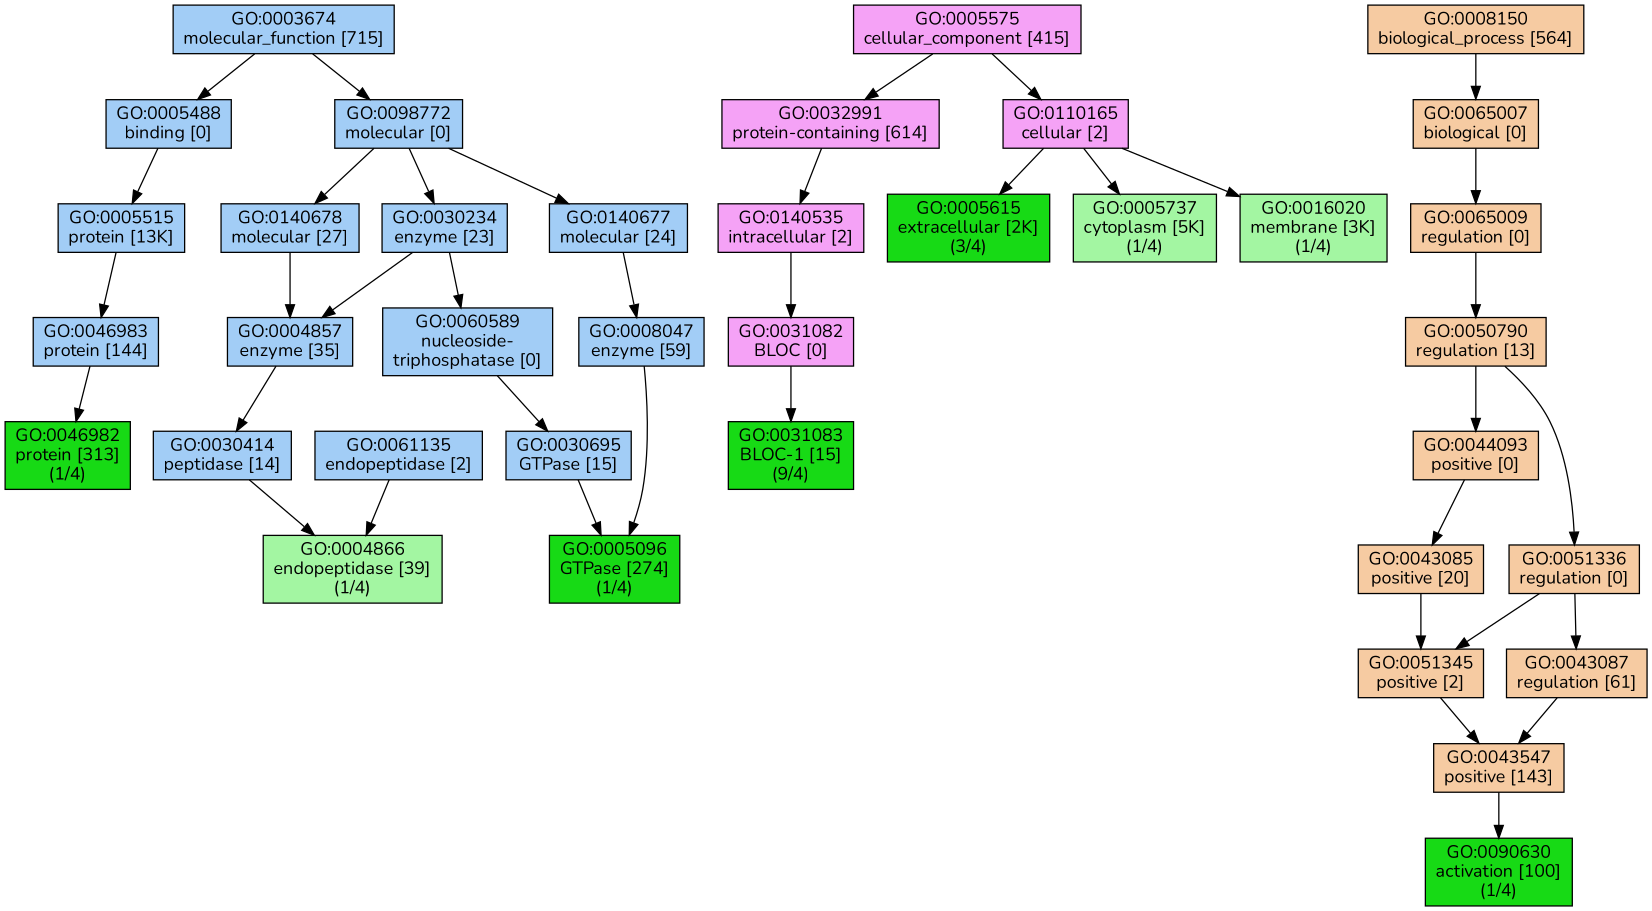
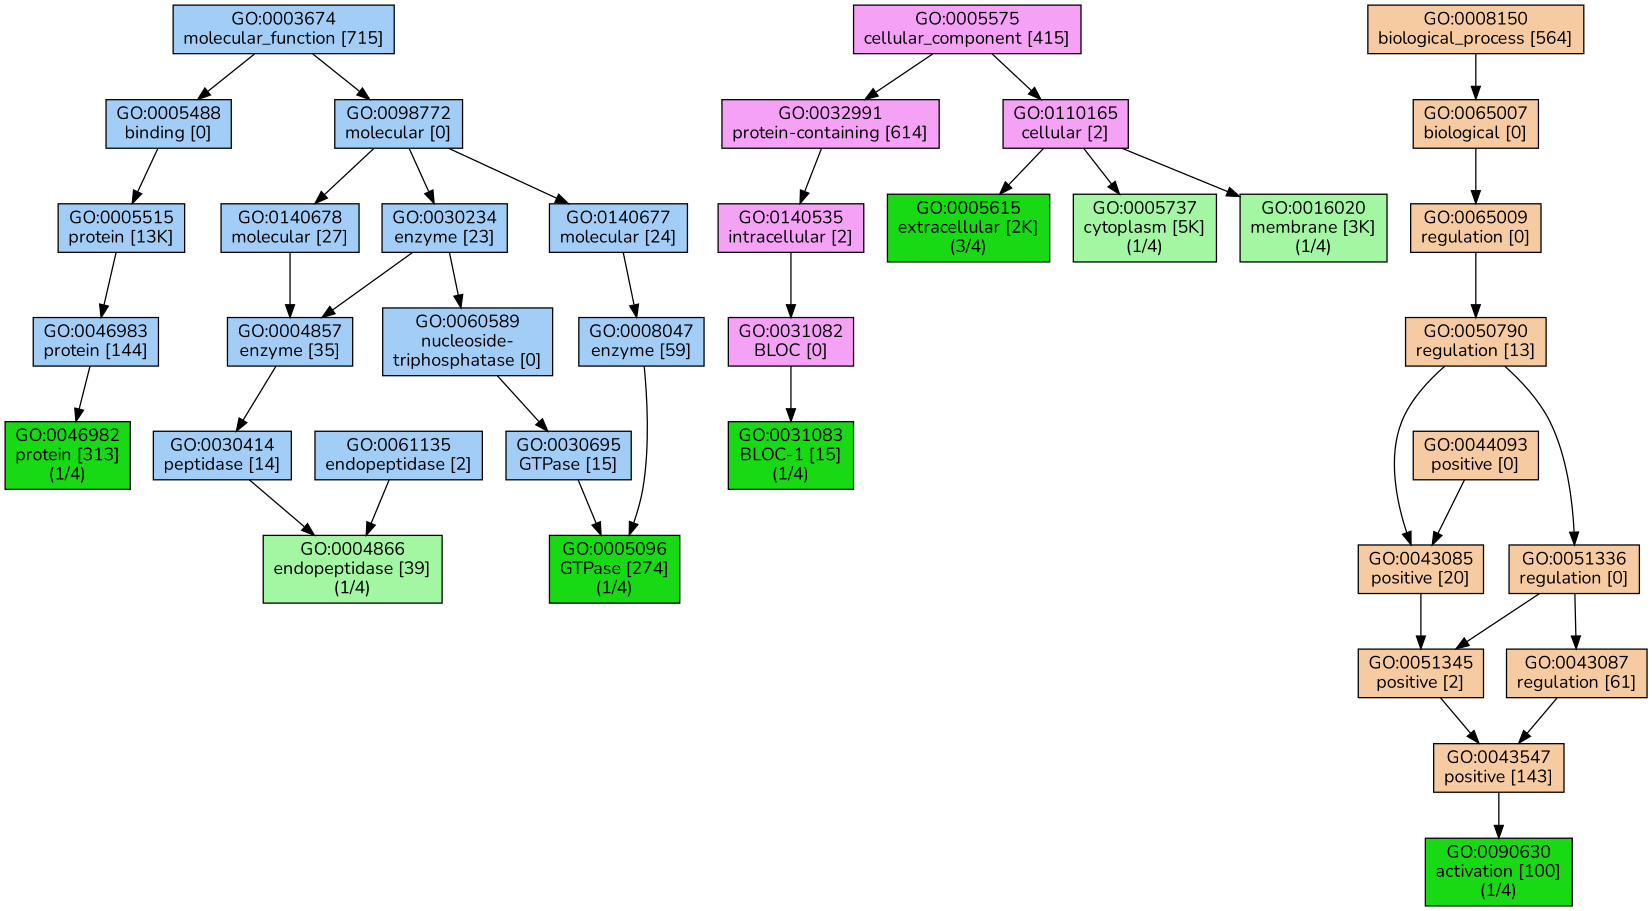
edge "GO:0050790 regulation [13]" -> "GO:0044093 positive [0]": now "GO:0050790 regulation [13]" -> "GO:0043085 positive [20]"
node "GO:0031083 BLOC-1 [15] (9/4)": label "GO:0031083 BLOC-1 [15] (9/4)" -> "GO:0031083 BLOC-1 [15] (1/4)"
